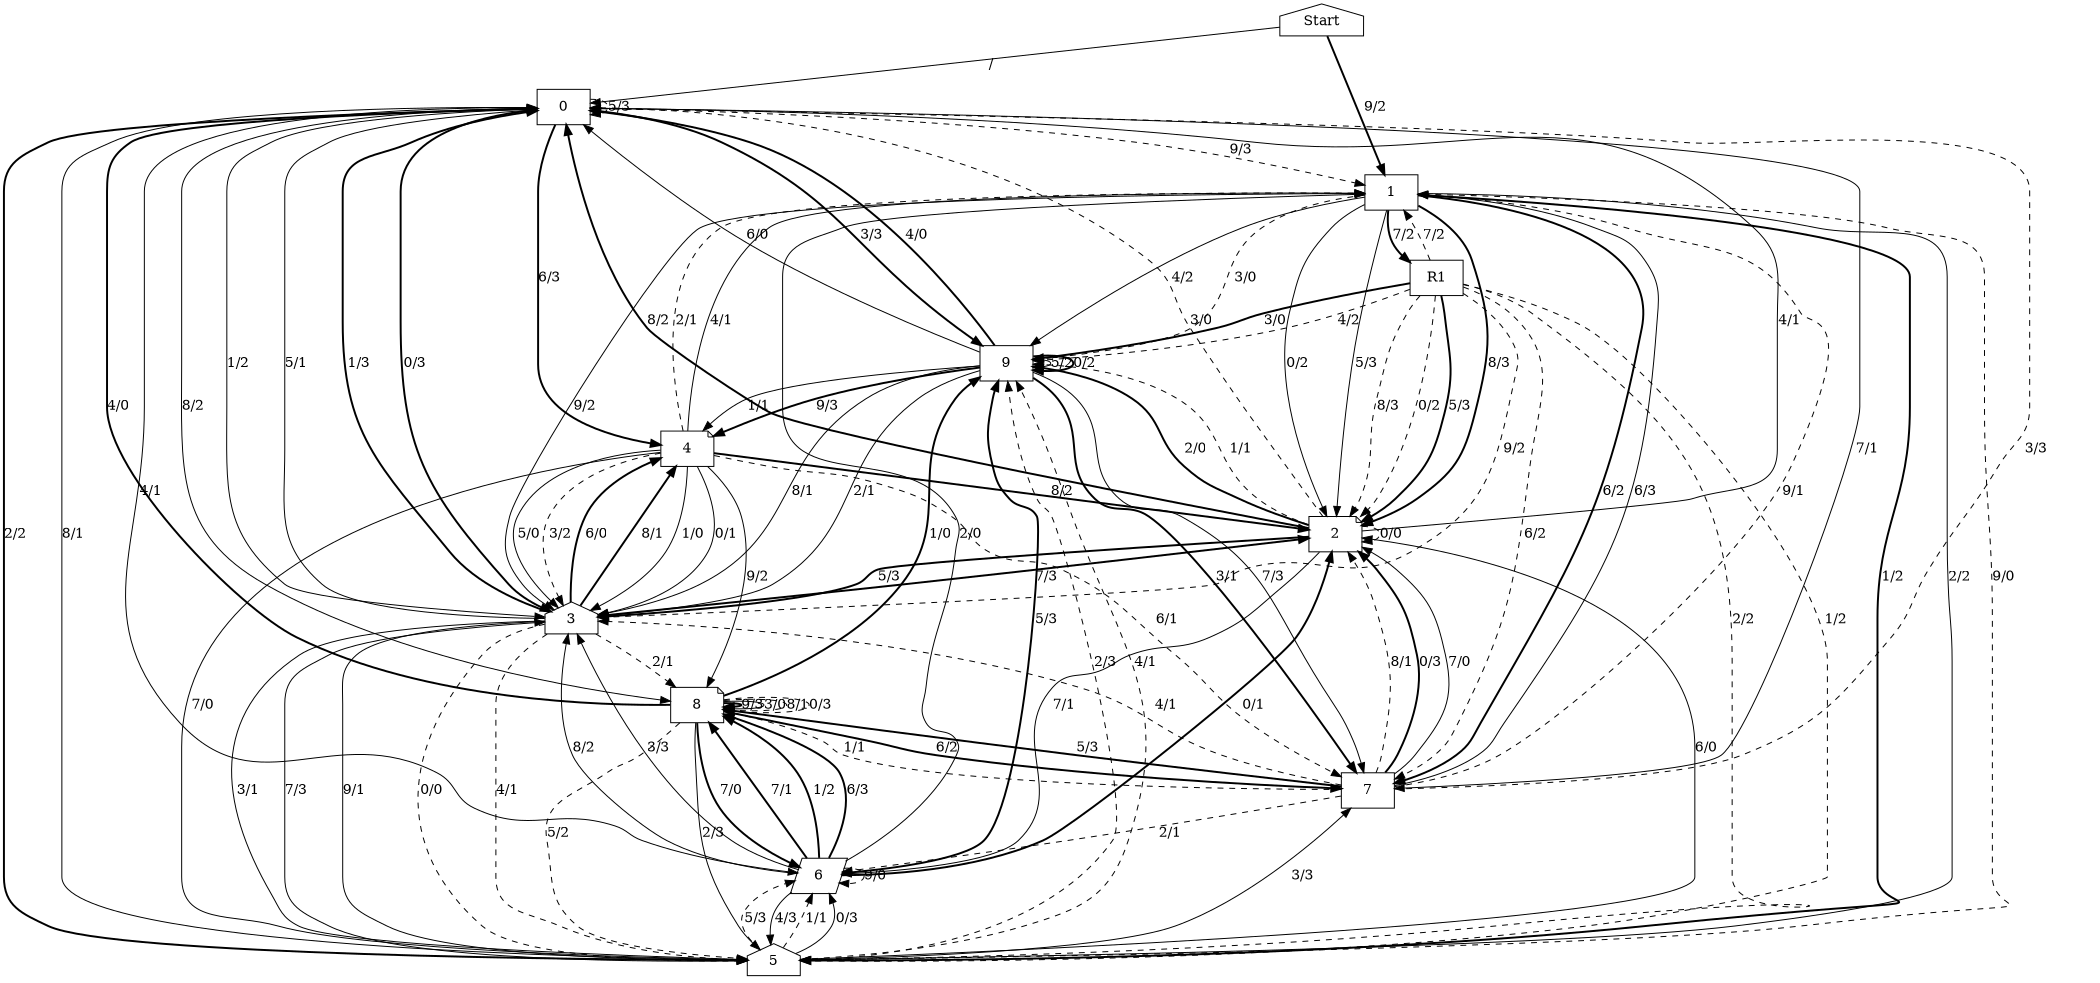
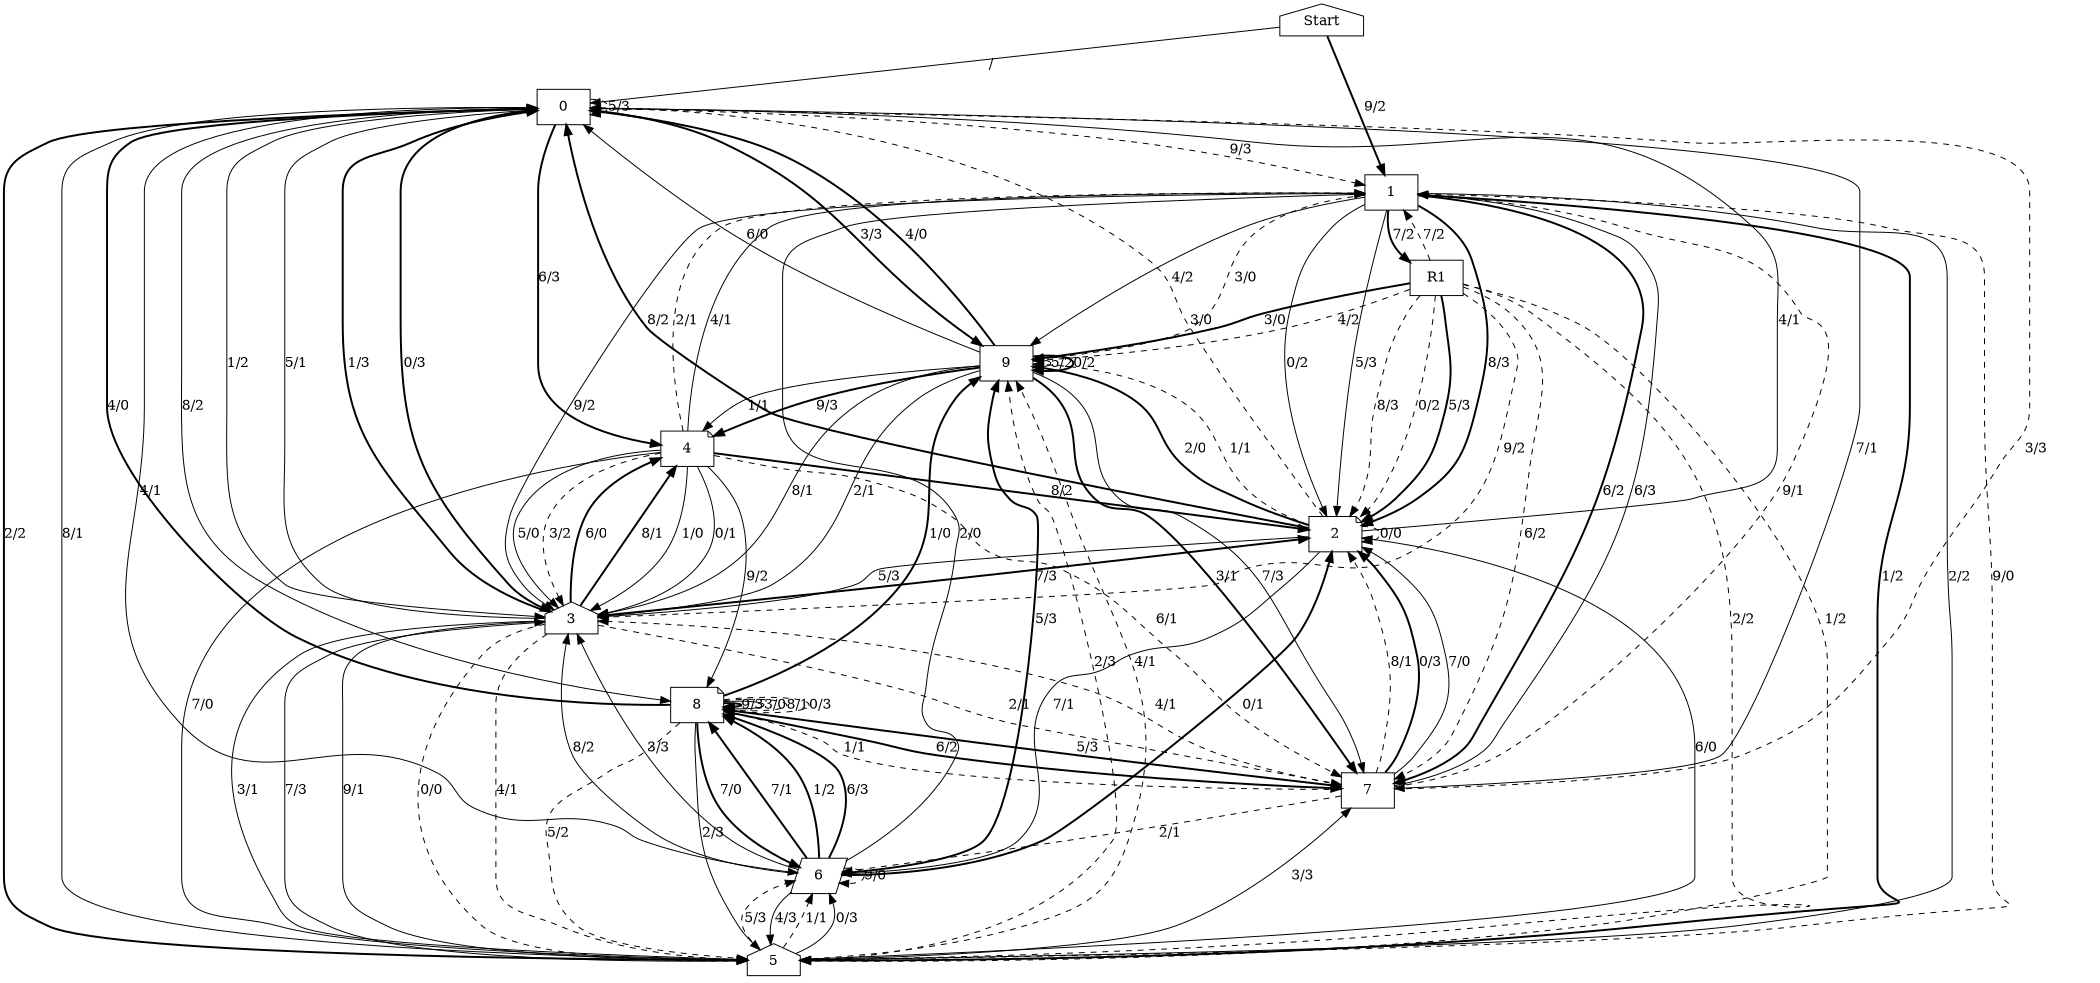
edge "2" -> "3": style bold -> solid
edge "3" -> "8": now "3" -> "7"
